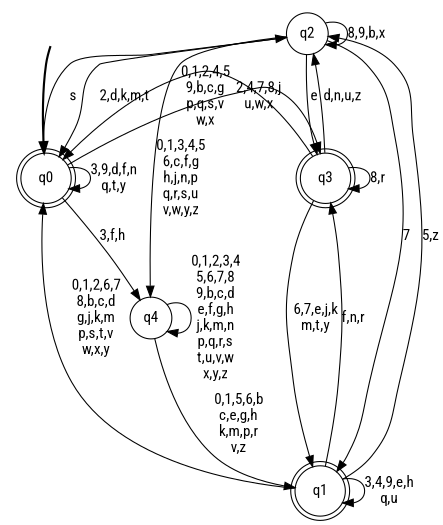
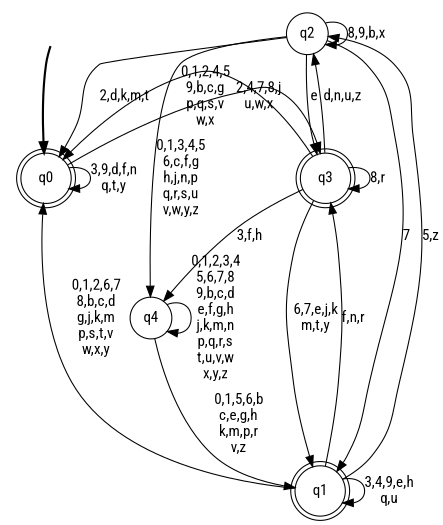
edge "q0" -> "q2": removed, label "s"
edge "q0" -> "q4": now "q3" -> "q4"
